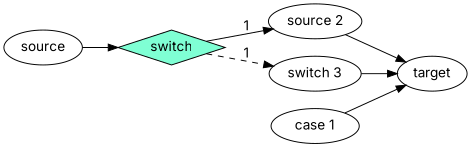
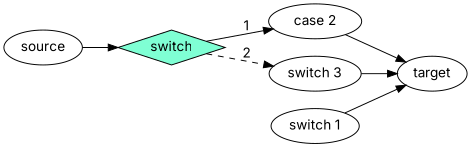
node "source 2": label "source 2" -> "case 2"
edge "switch" -> "switch 3": label "1" -> "2"
node "case 1": label "case 1" -> "switch 1"
